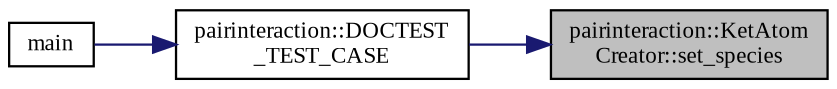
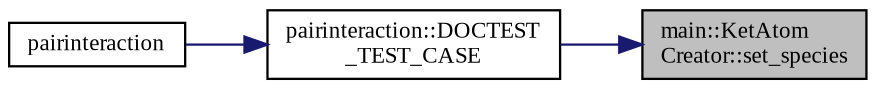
node "main": label "main" -> "pairinteraction"
node "pairinteraction::KetAtom Creator::set_species": label "pairinteraction::KetAtom Creator::set_species" -> "main::KetAtom Creator::set_species"
